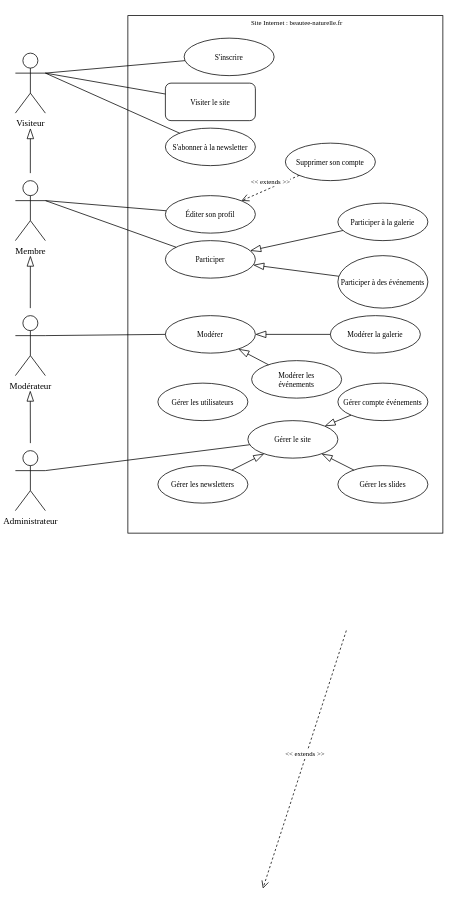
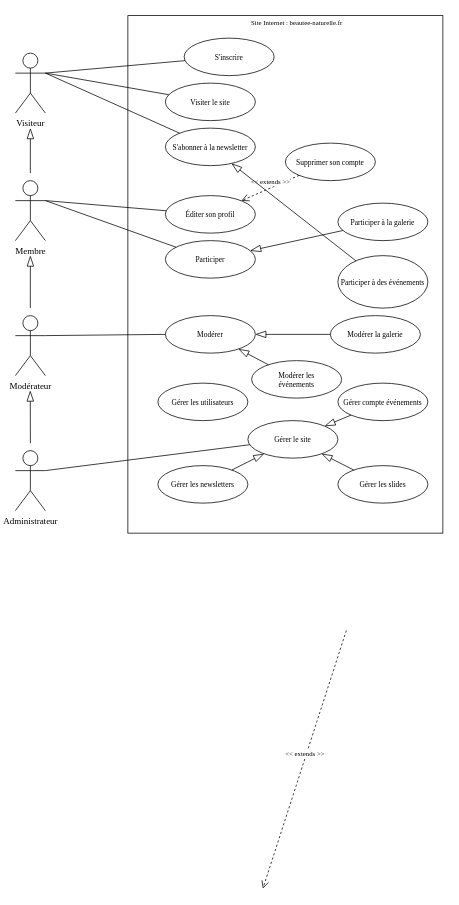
node "Visiter le site": shape rounded rectangle -> ellipse
edge "Participer à des événements" -> "Participer": now "Participer à des événements" -> "S'abonner à la newsletter"
